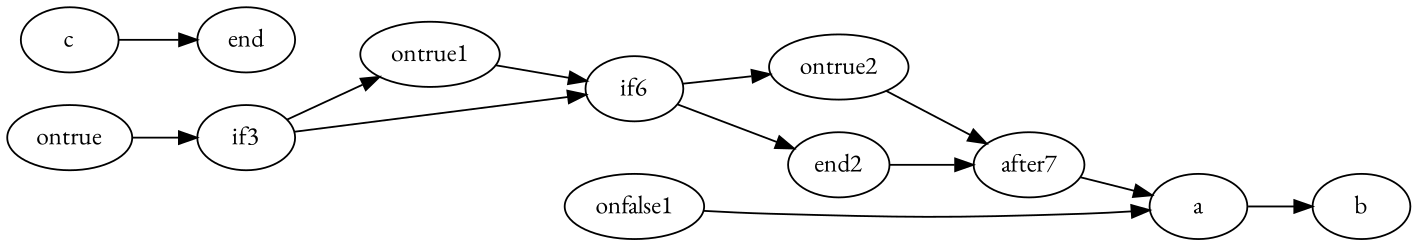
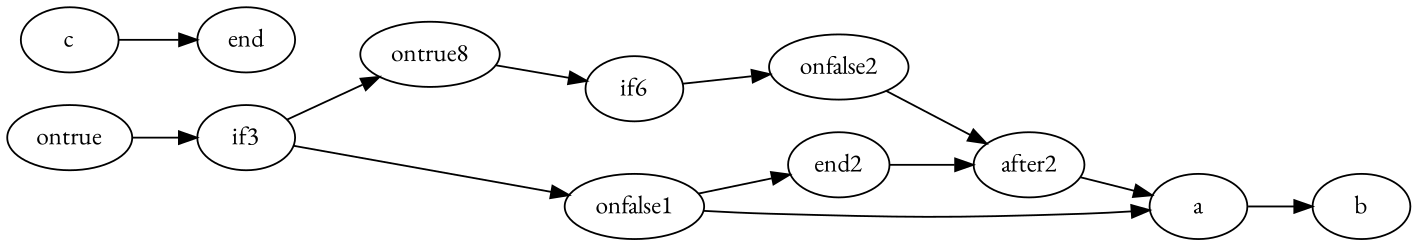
node "ontrue1": label "ontrue1" -> "ontrue8"
node "ontrue2": label "ontrue2" -> "onfalse2"
edge "if3" -> "if6": now "if3" -> "onfalse1"
edge "if6" -> "end2": now "onfalse1" -> "end2"
node "after7": label "after7" -> "after2"
